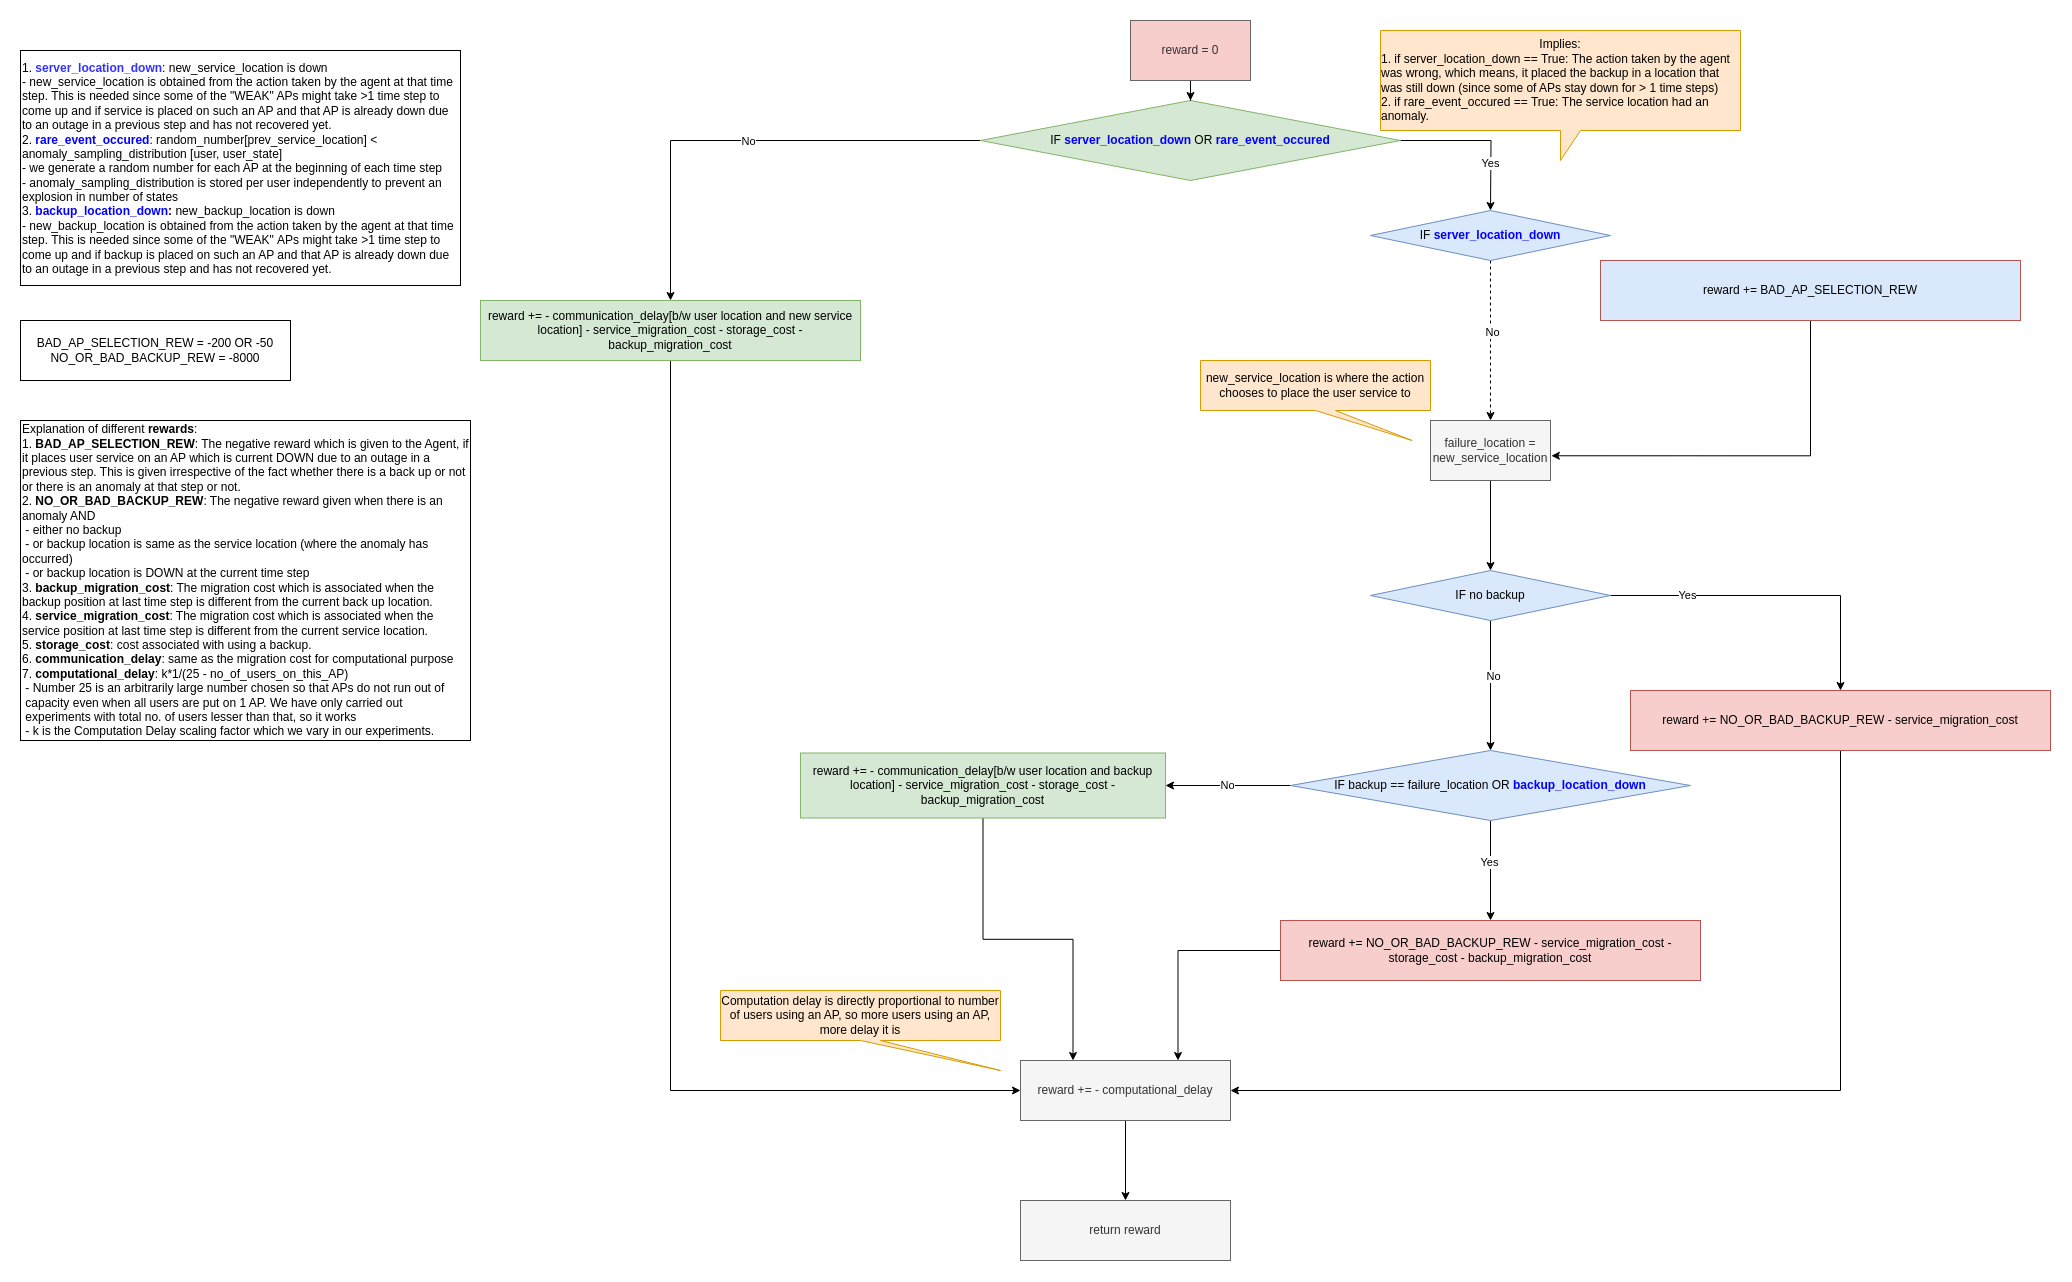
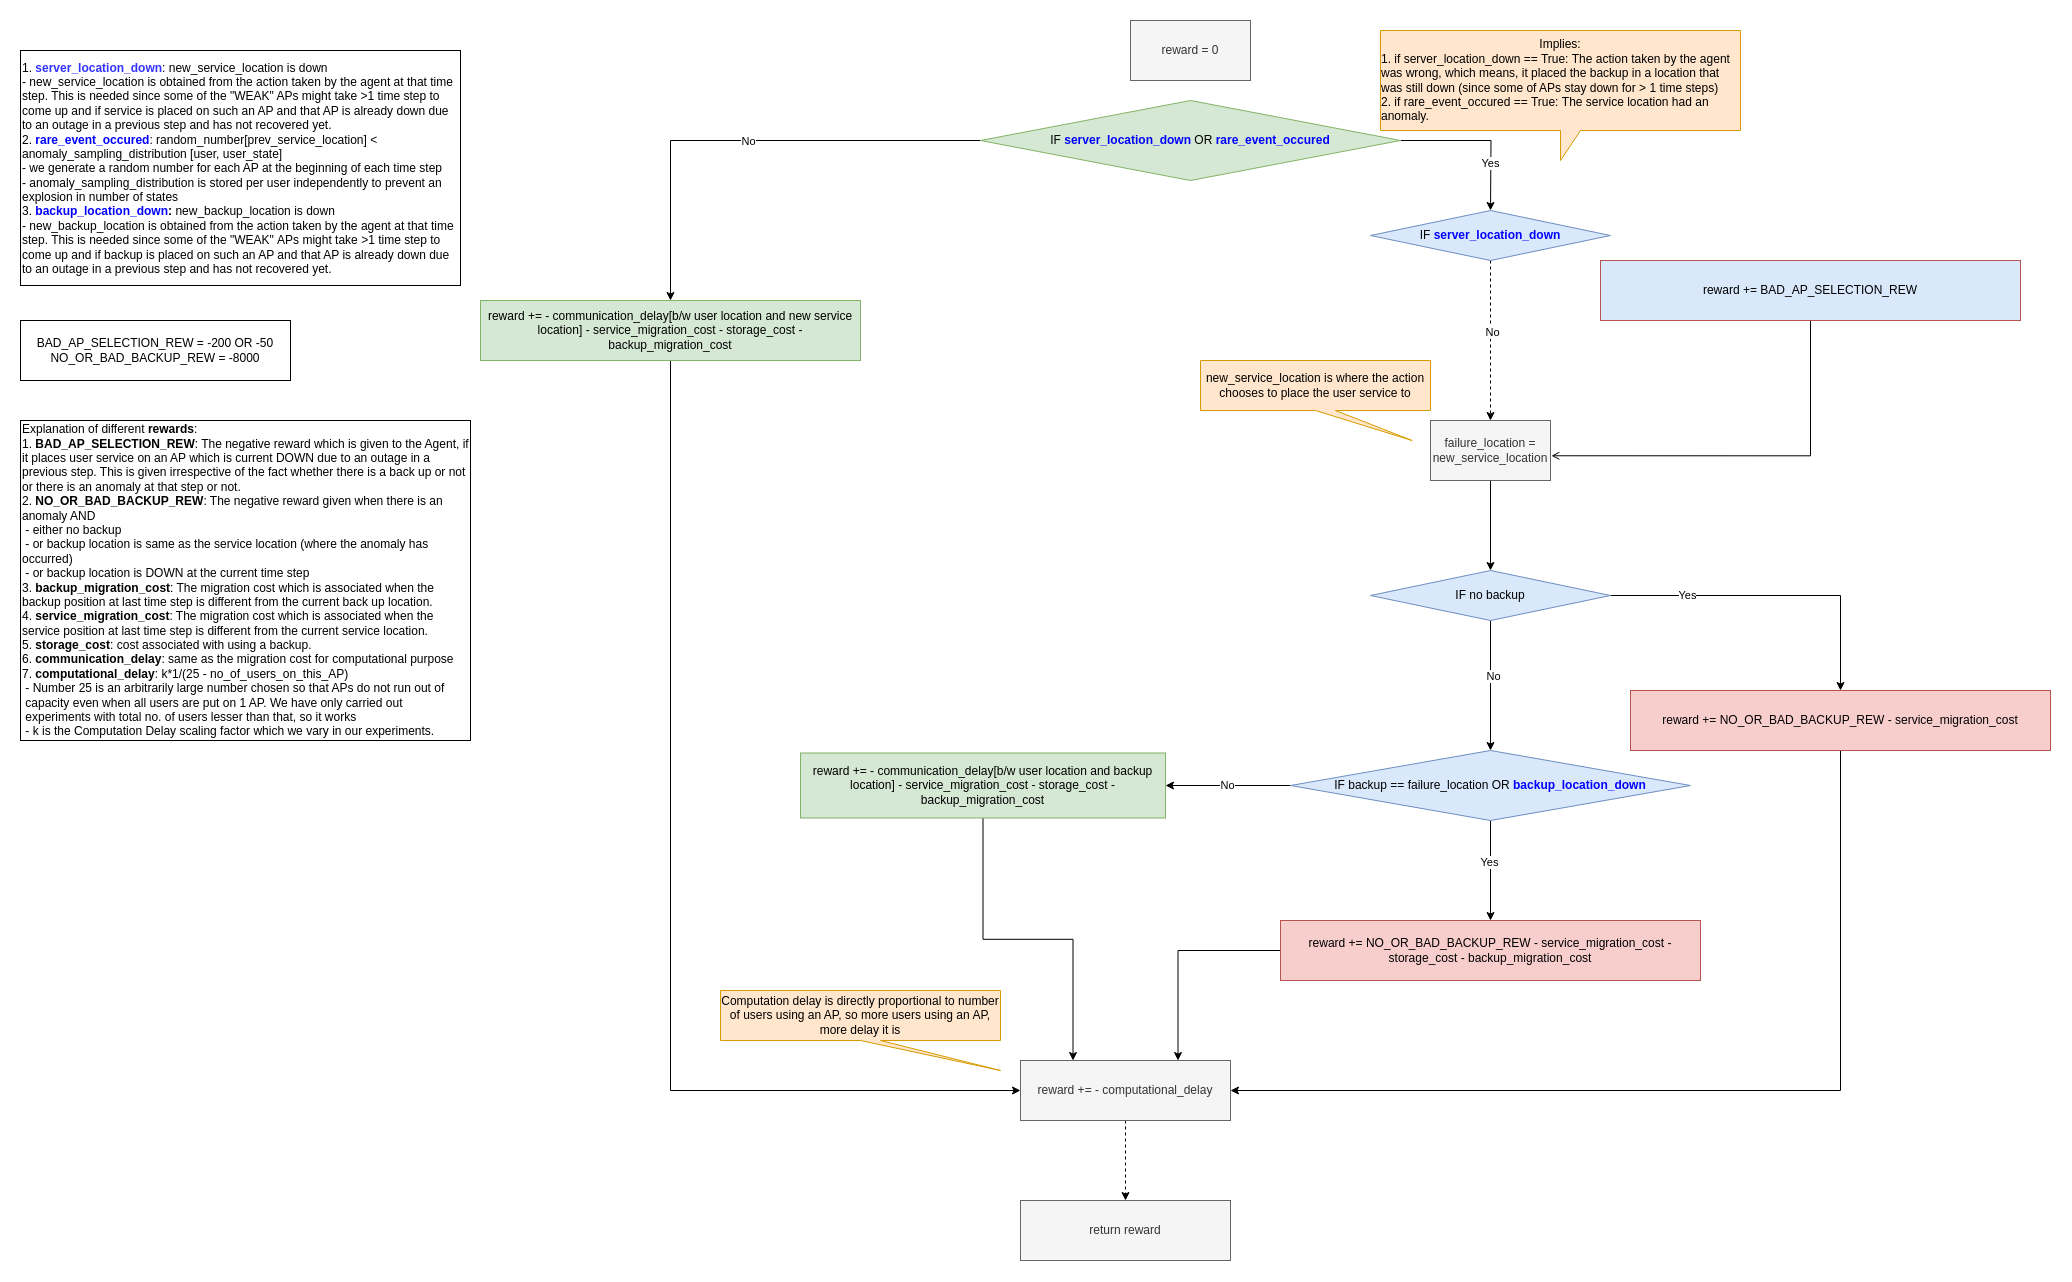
node "reward = 0": fillcolor #f8cecc -> #f5f5f5
edge "reward = 0" -> "IF server_location_down OR rare_event_occured": removed
edge "reward += BAD_AP_SELECTION_REW" -> "failure_location = new_service_location": arrowhead classic -> open
edge "reward += - computational_delay" -> "return reward": style solid -> dashed
